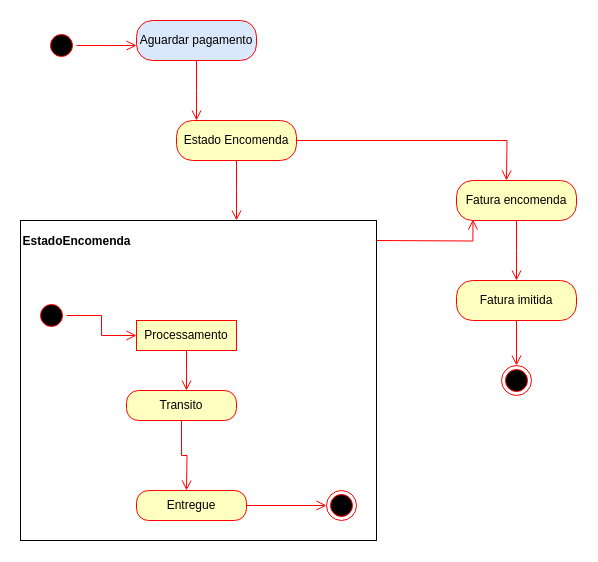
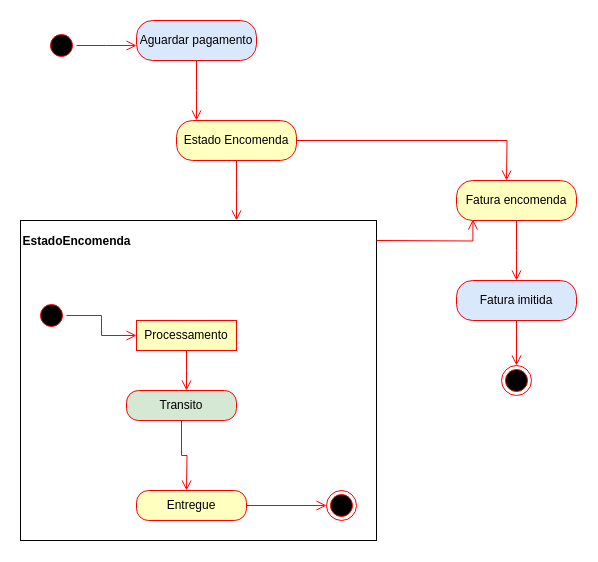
node "Fatura imitida": fillcolor #ffffc0 -> #dae8fc
node "Transito": fillcolor #ffffc0 -> #d5e8d4
